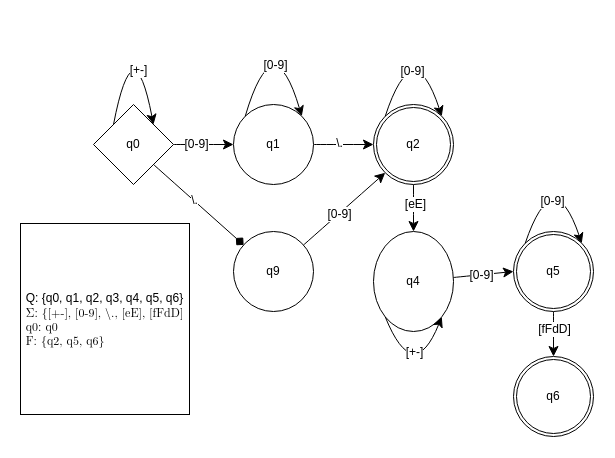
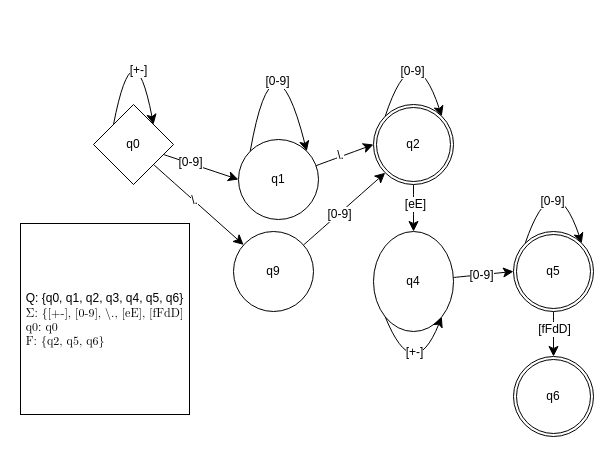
node "q1": moved (274, 145) -> (279, 180)
edge "q0" -> "q9": arrowhead diamond -> classic
